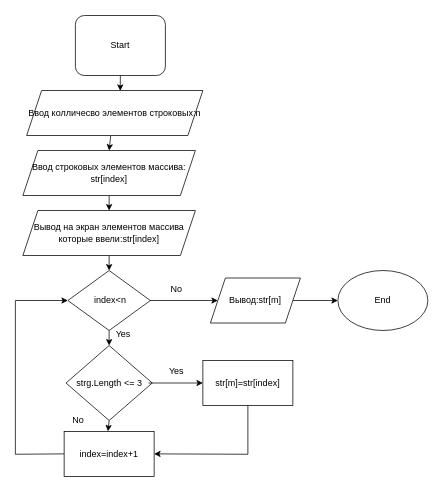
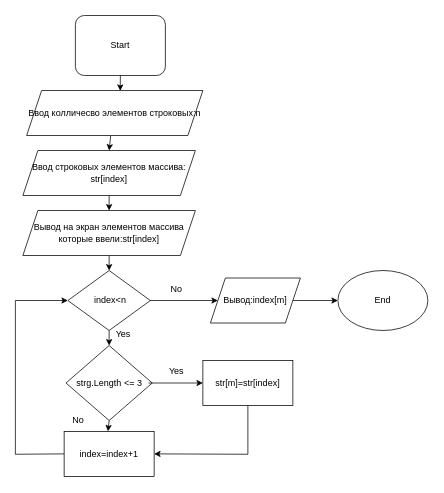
node "Вывод:str[m]": label "Вывод:str[m]" -> "Вывод:index[m]"
